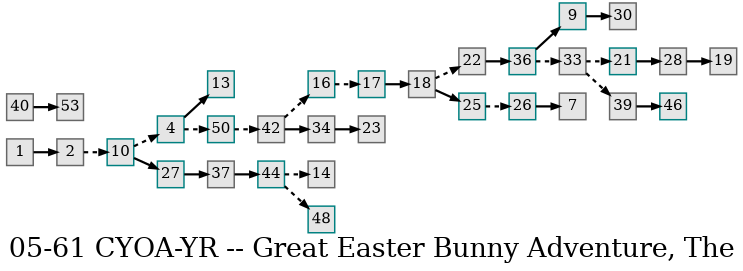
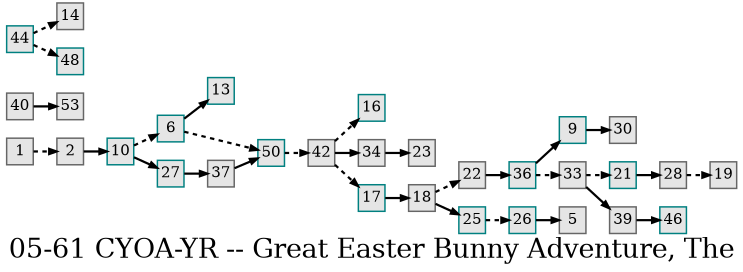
edge "28" -> "19": style bold -> dashed
edge "33" -> "39": style dashed -> bold
edge "16" -> "17": now "42" -> "17"
node "7": label "7" -> "5"
node "4": label "4" -> "6"
edge "1" -> "2": style bold -> dashed
edge "2" -> "10": style dashed -> bold
edge "37" -> "44": now "37" -> "50"
